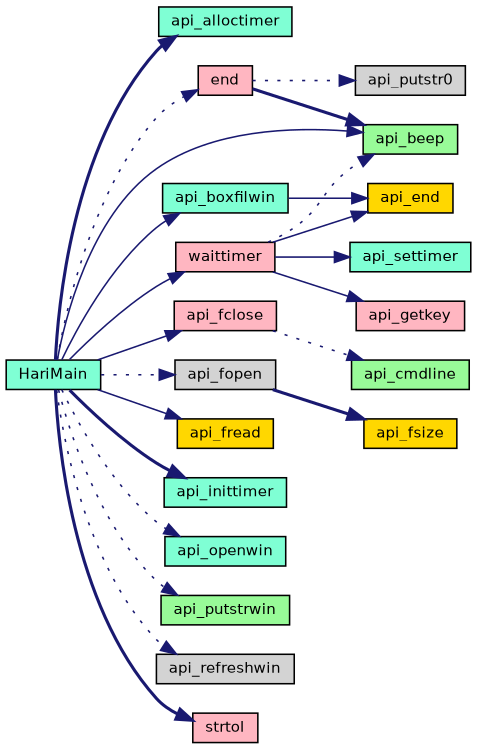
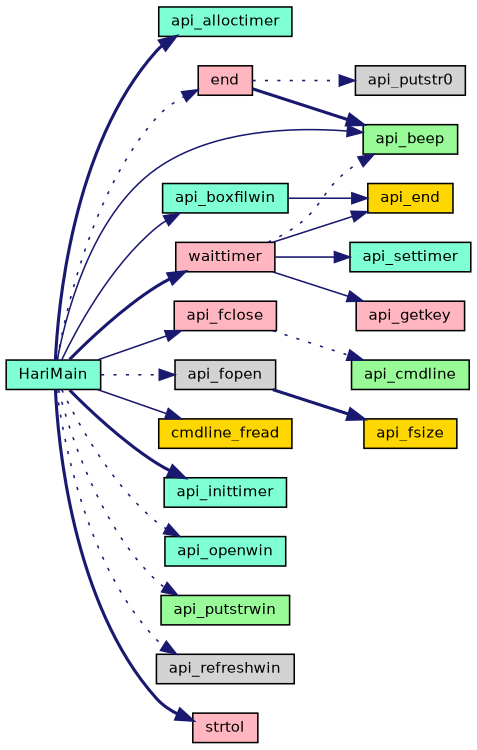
edge "HariMain" -> "waittimer": style solid -> bold
node "api_fread": label "api_fread" -> "cmdline_fread"
